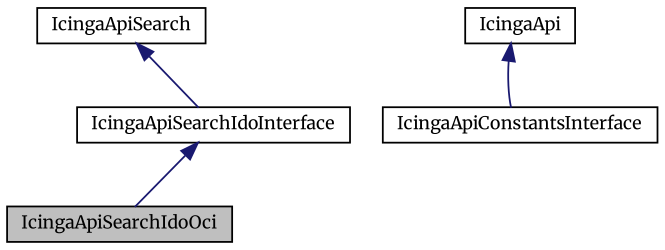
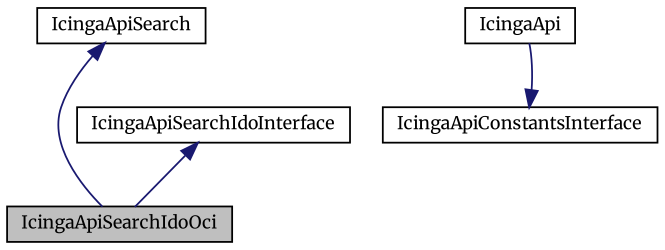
edge "IcingaApiSearchIdoInterface" -> "IcingaApiSearch": now "IcingaApiSearchIdoOci" -> "IcingaApiSearch"
edge "IcingaApiConstantsInterface" -> "IcingaApi": reversed
